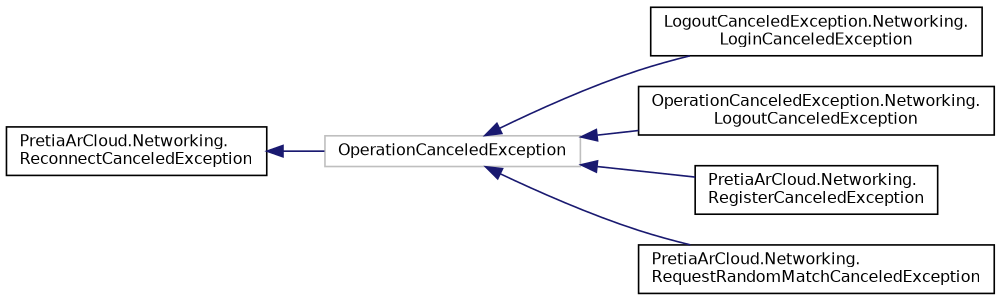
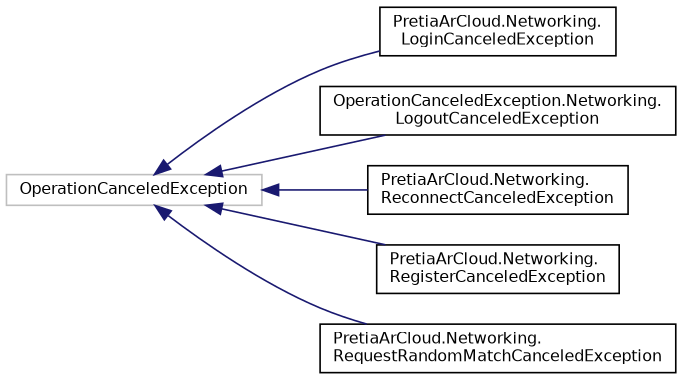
node "LogoutCanceledException.Networking. LoginCanceledException": label "LogoutCanceledException.Networking. LoginCanceledException" -> "PretiaArCloud.Networking. LoginCanceledException"
edge "OperationCanceledException" -> "PretiaArCloud.Networking. ReconnectCanceledException": reversed
